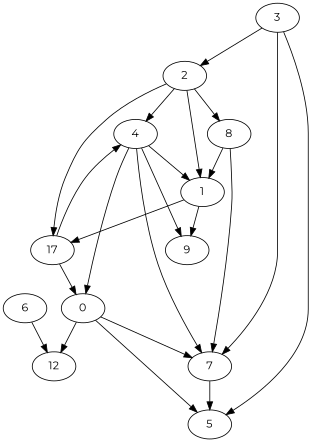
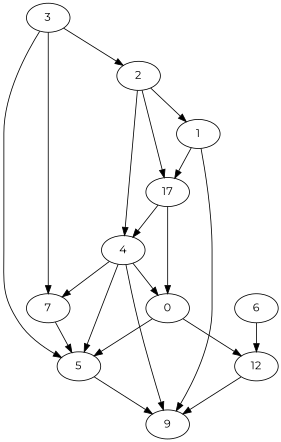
node "8": removed
edge "4" -> "1": now "4" -> "5"
edge "0" -> "7": removed
edge "5" -> "9": added
edge "12" -> "9": added
